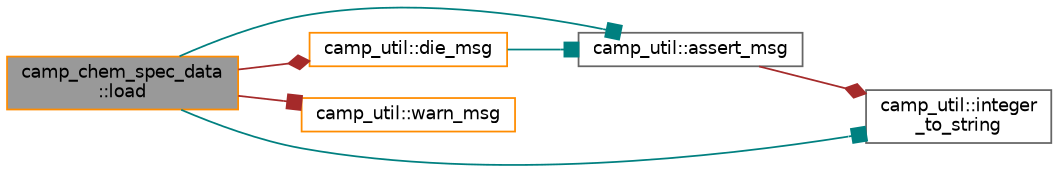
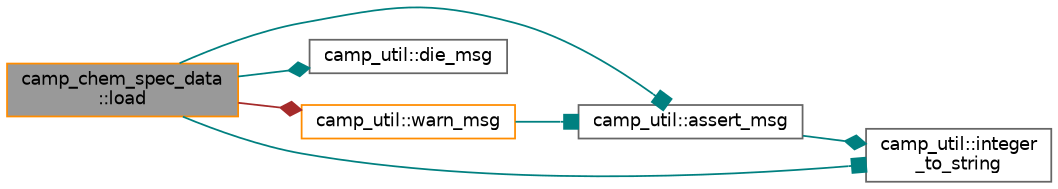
node "camp_util::die_msg": color darkorange -> gray40
edge "camp_util::die_msg" -> "camp_util::assert_msg": now "camp_util::warn_msg" -> "camp_util::assert_msg"
edge "camp_chem_spec_data ::load" -> "camp_util::die_msg": color brown -> teal
edge "camp_util::assert_msg" -> "camp_util::integer _to_string": color brown -> teal
edge "camp_chem_spec_data ::load" -> "camp_util::warn_msg": arrowhead box -> diamond
